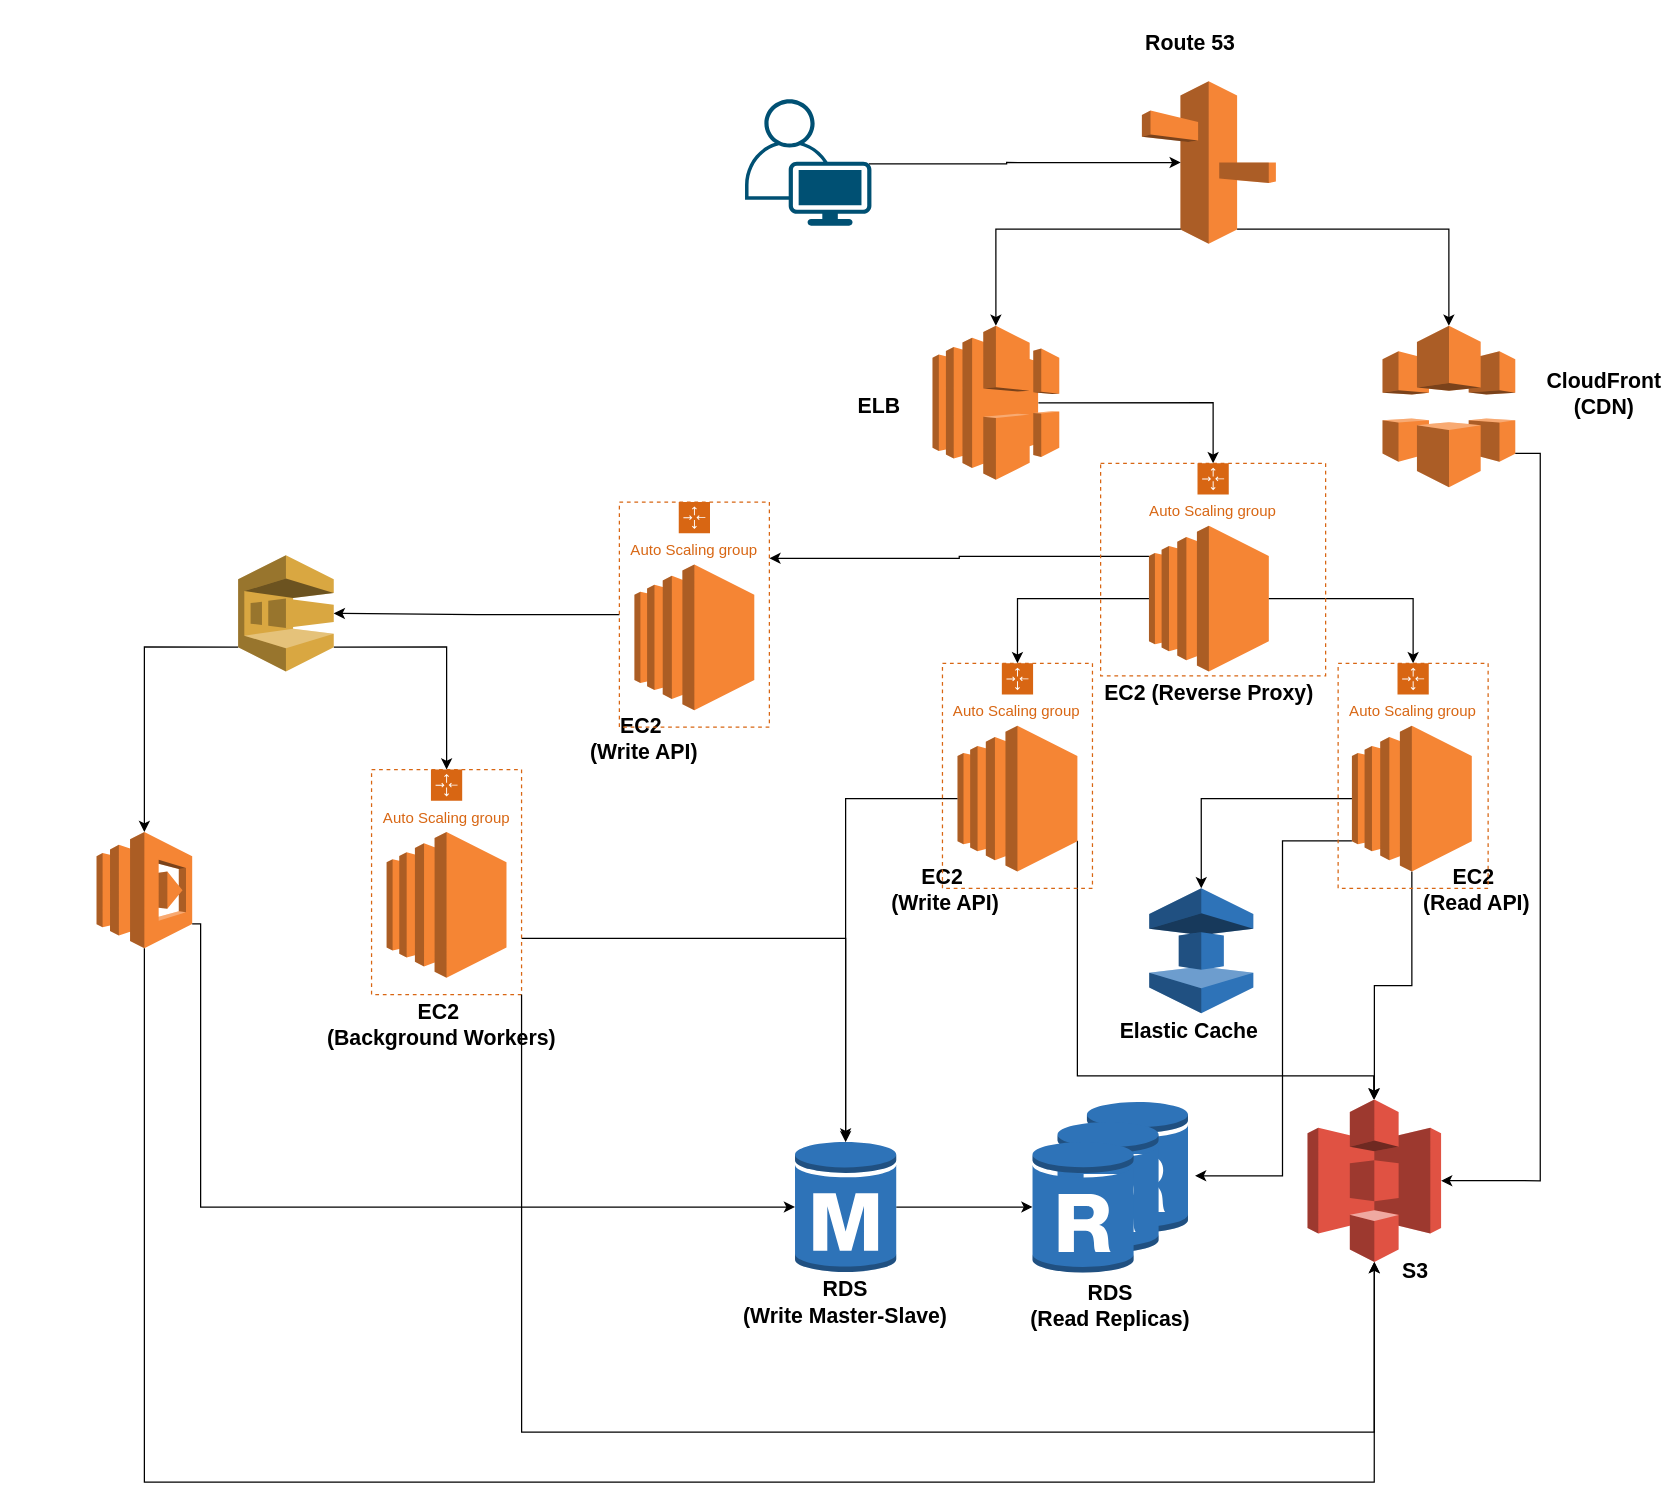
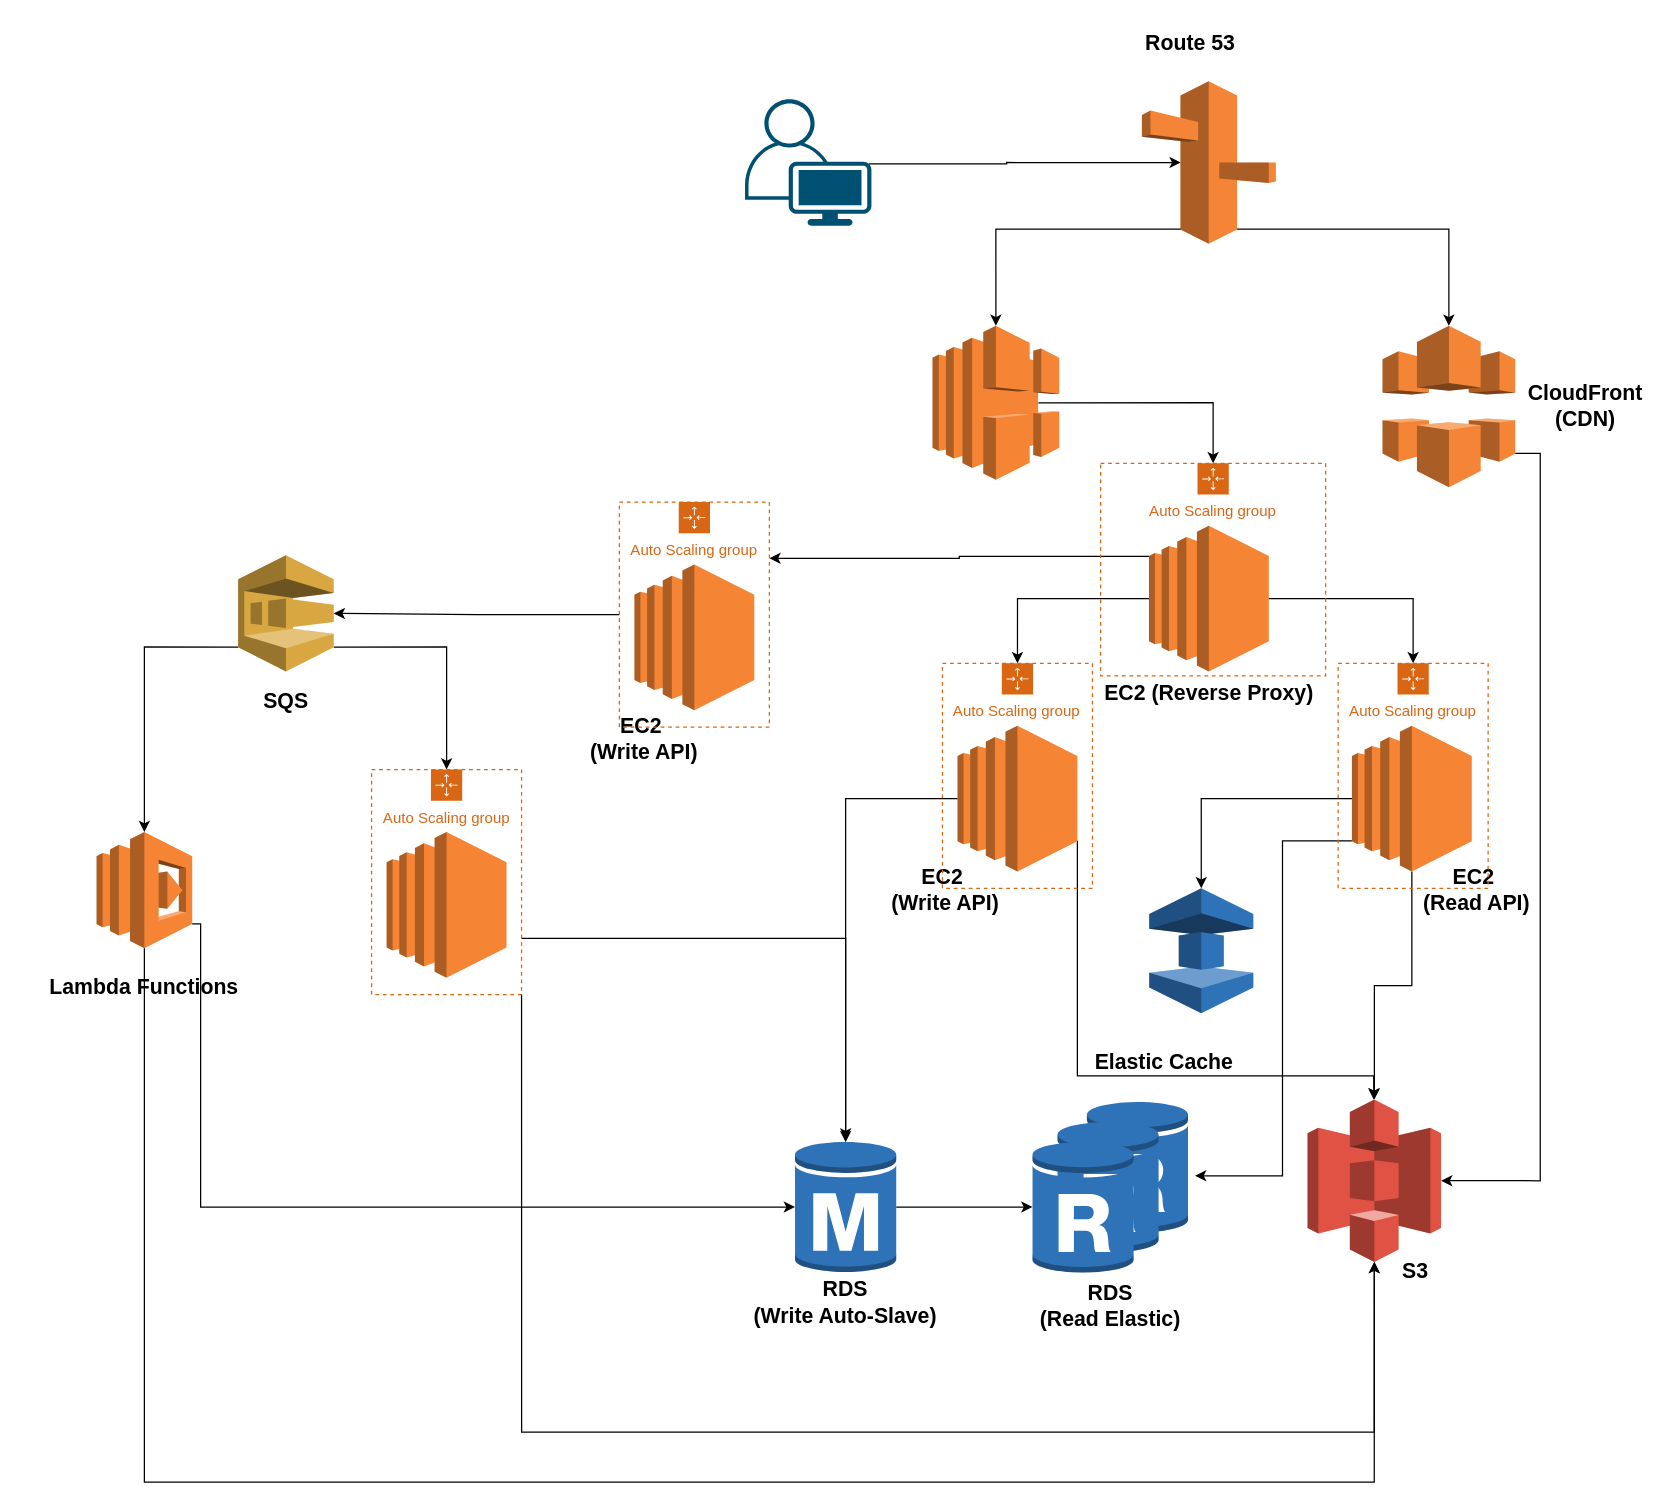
node "CloudFront (CDN)": moved (1604, 394) -> (1585, 406)
node "ELB": removed
node "SQS": added
node "Lambda Functions": added
node "EC2 (Background Workers)": removed
node "Elastic Cache": moved (1189, 1032) -> (1164, 1063)
node "RDS (Write Master-Slave)": label "RDS (Write Master-Slave)" -> "RDS (Write Auto-Slave)"
node "RDS (Read Replicas)": label "RDS (Read Replicas)" -> "RDS (Read Elastic)"
